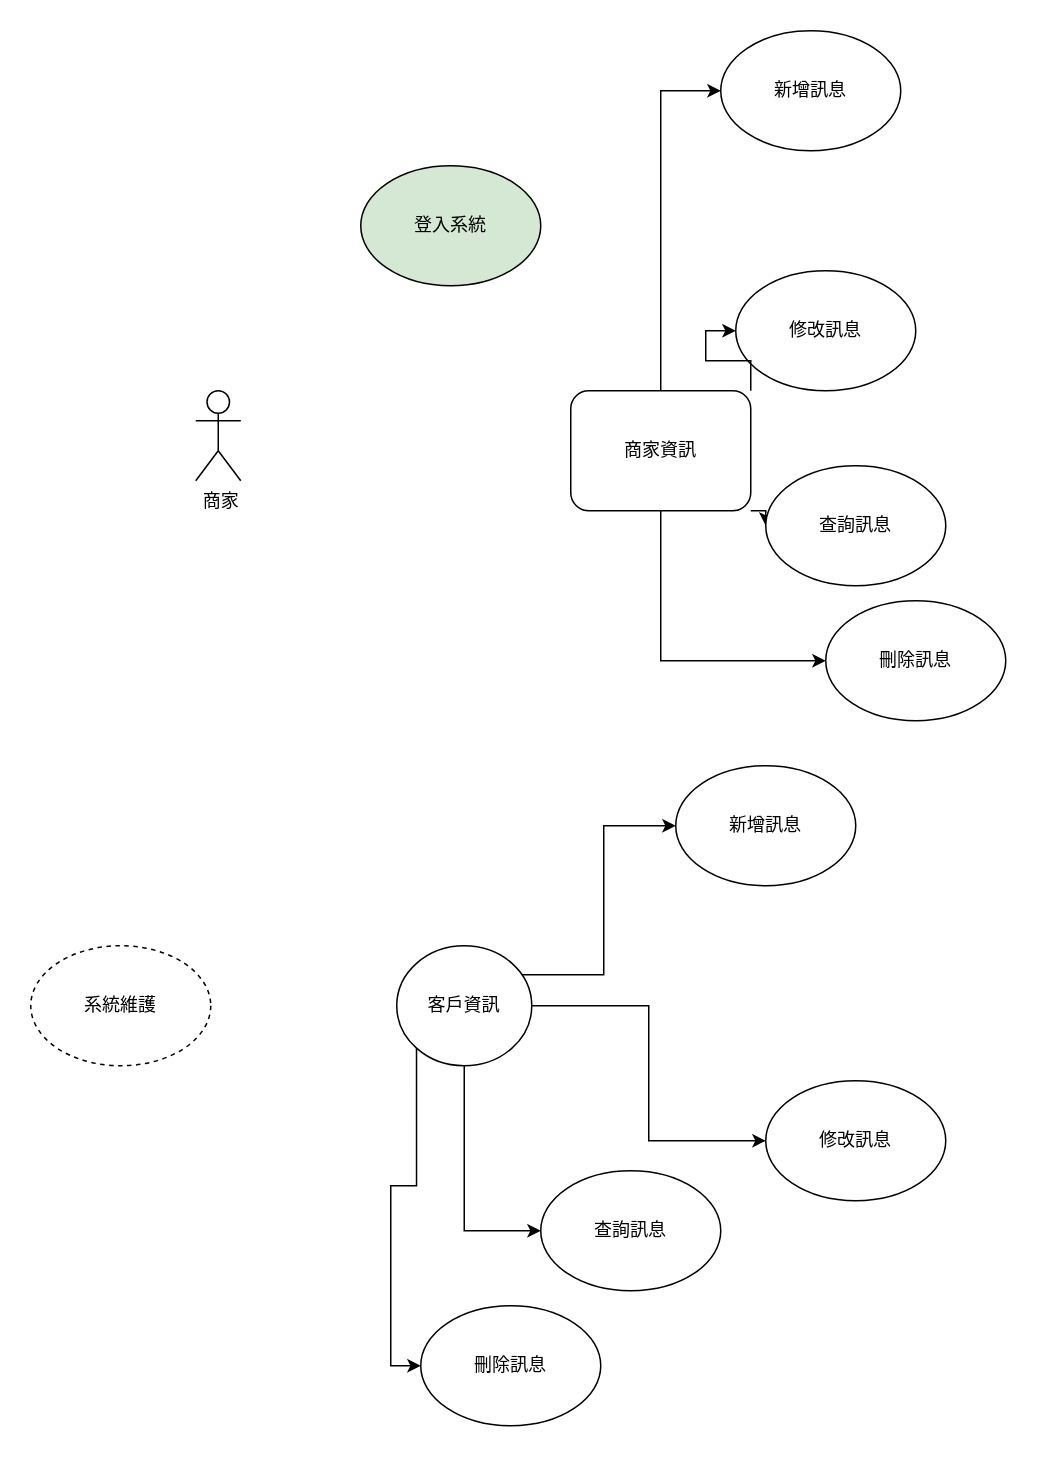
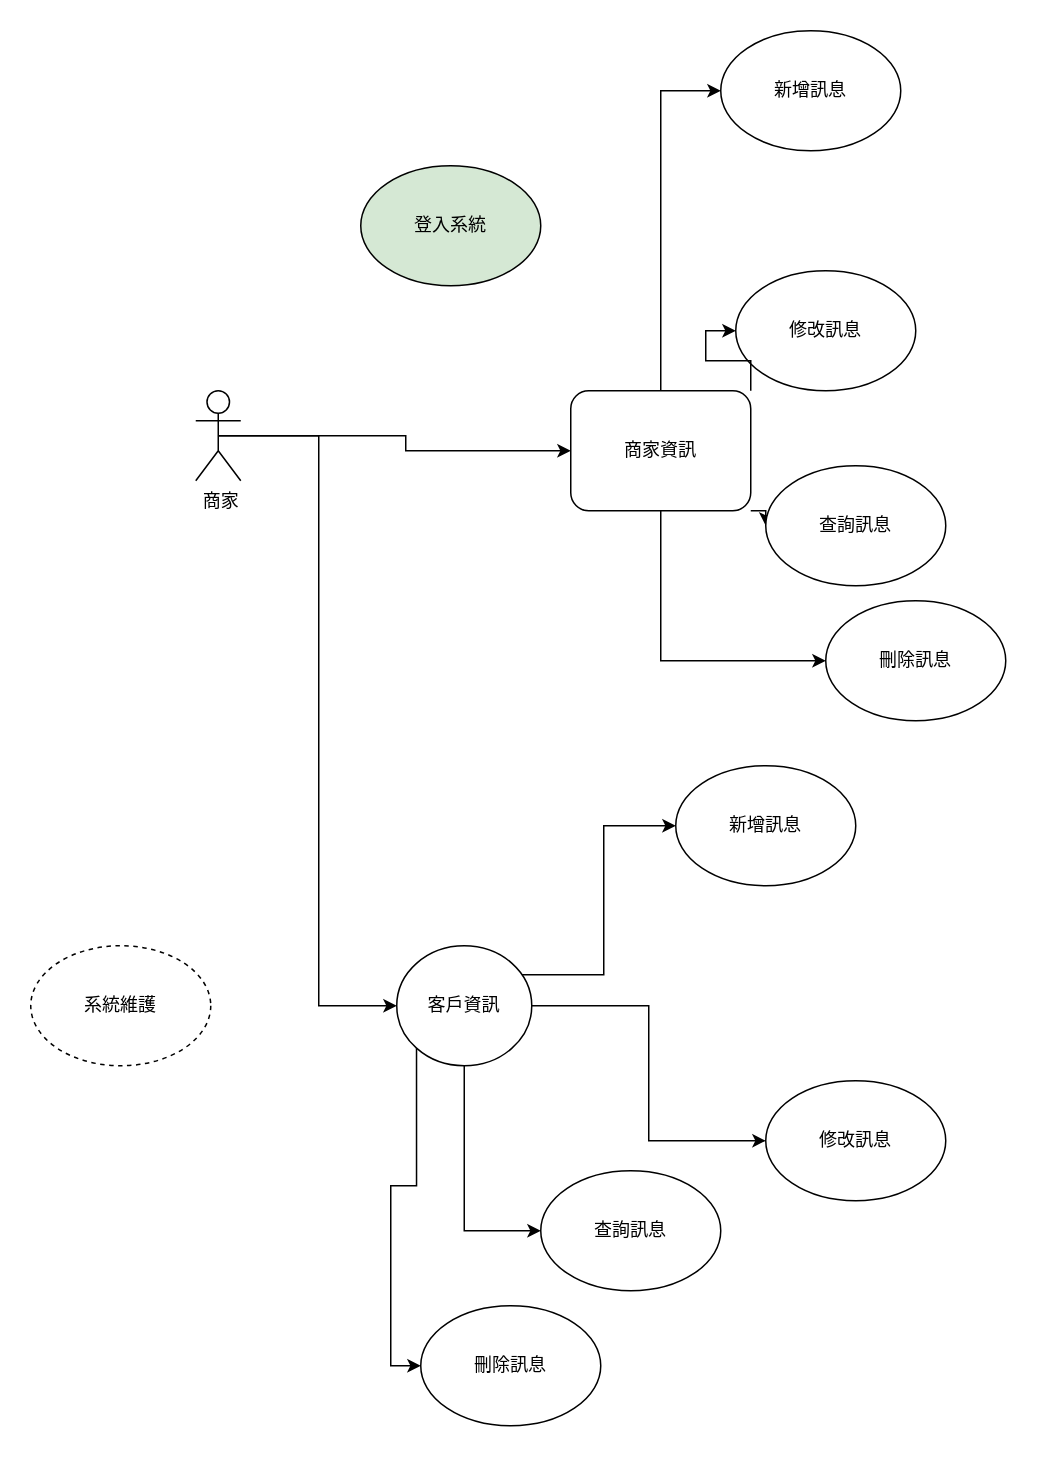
edge "商家" -> "商家資訊": added
edge "商家" -> "客戶資訊": added
